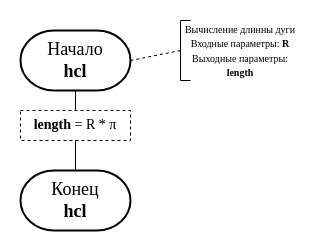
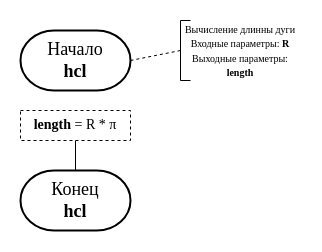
edge "Началоhcl" -- "length = R * π": removed
